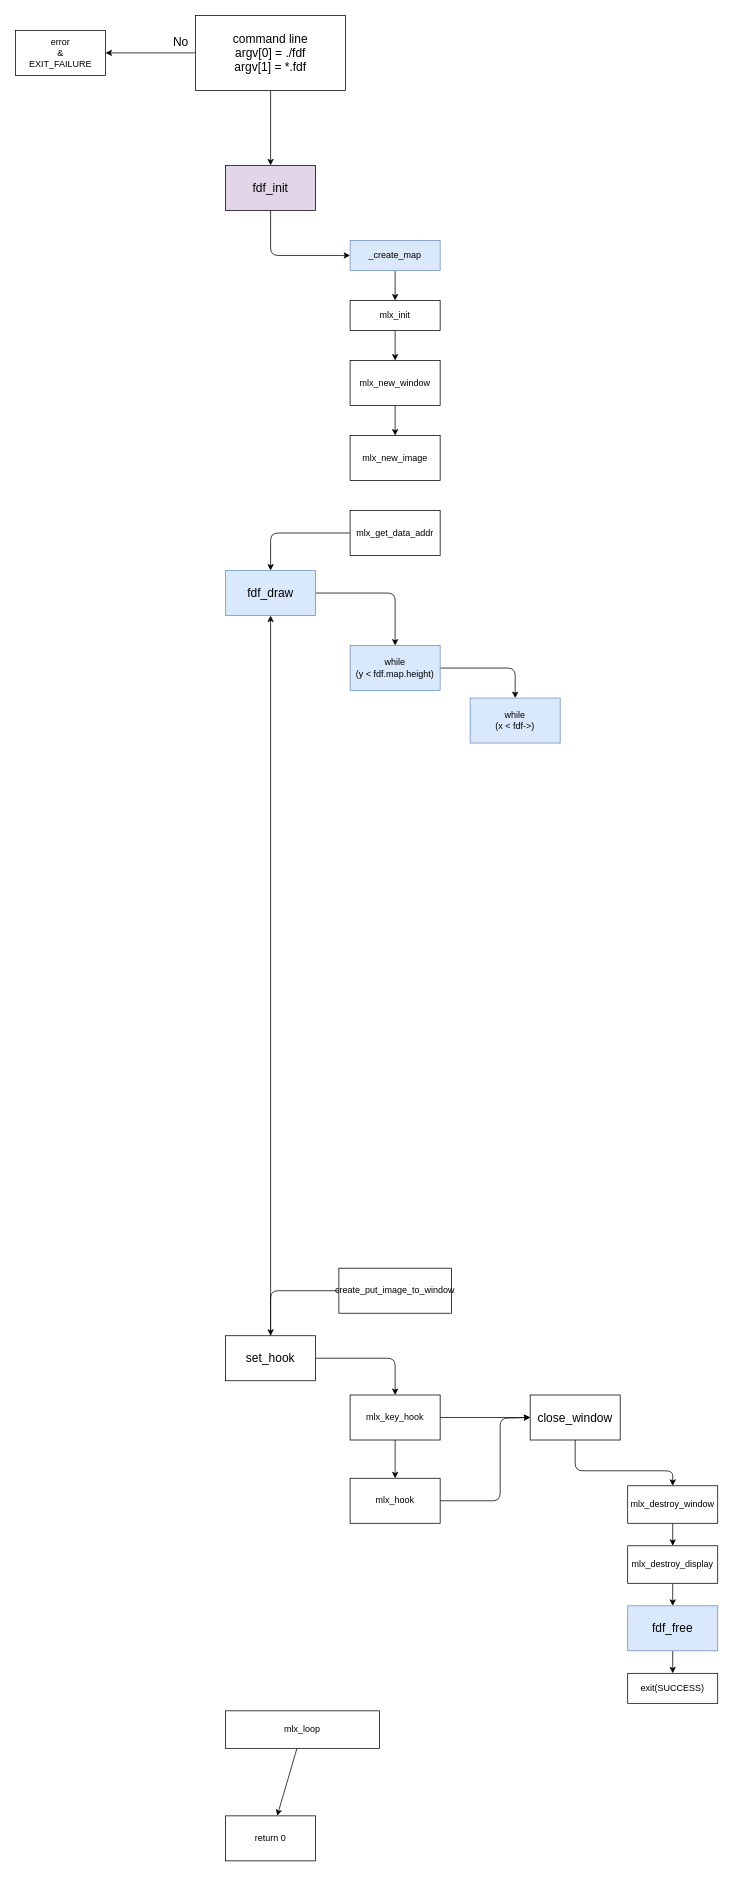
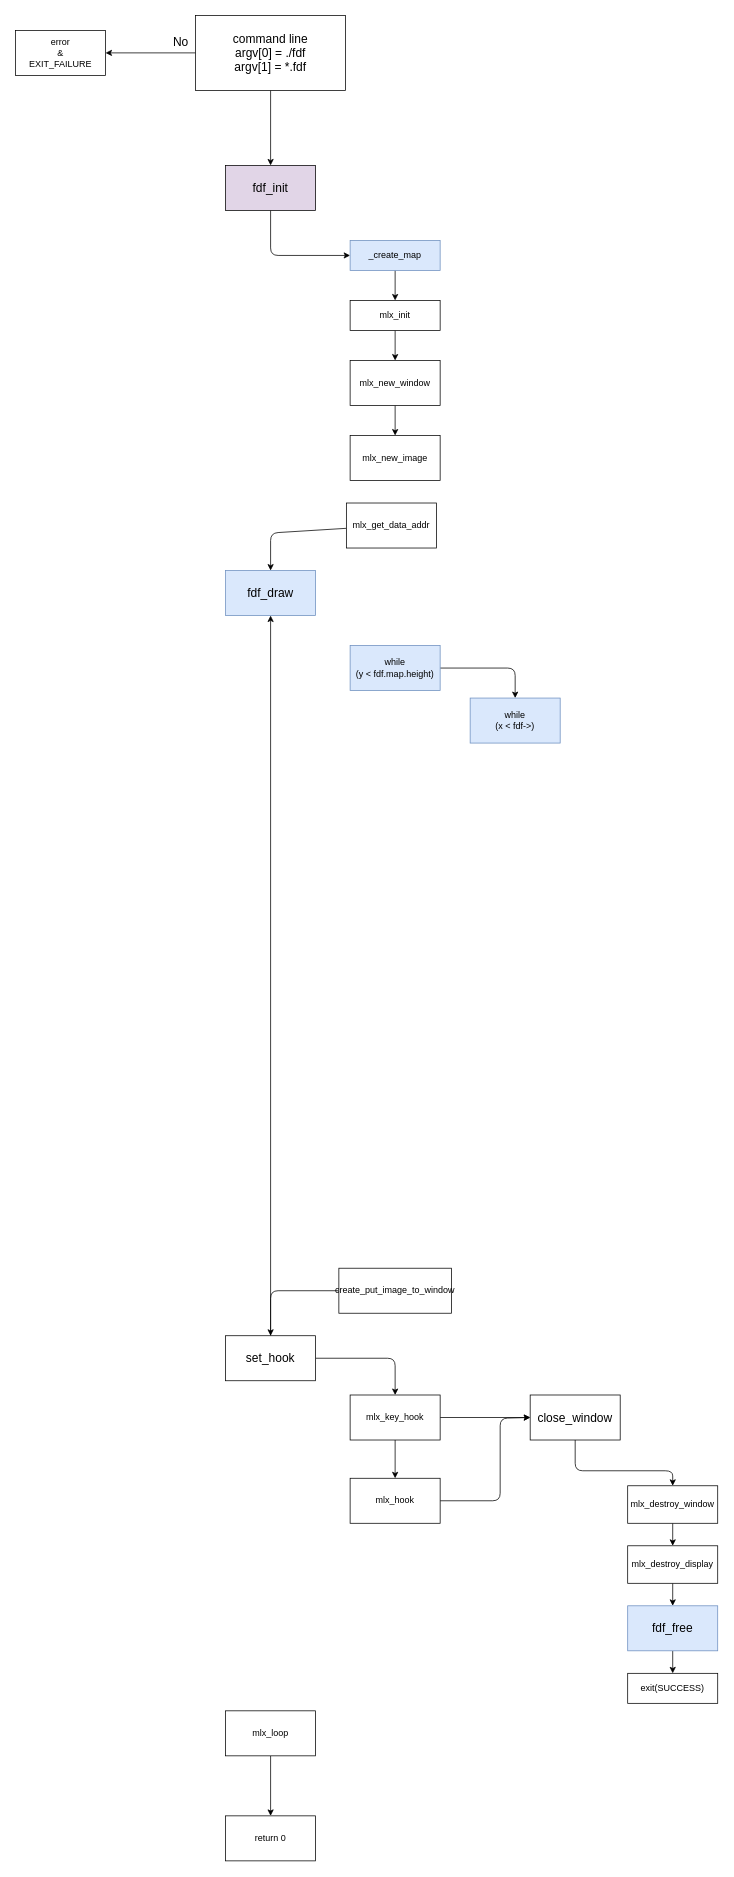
node "mlx_get_data_addr": moved (395, 533) -> (391, 525)
edge "fdf_draw" -> "while (y < fdf.map.height)": removed
node "mlx_loop": size 154x38 -> 90x45
